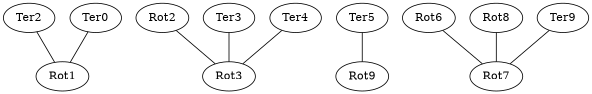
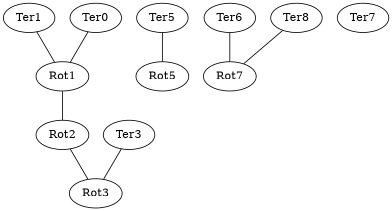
node "Ter2": label "Ter2" -> "Ter1"
node "Ter4": removed
node "Ter7": added
node "Rot6": label "Rot6" -> "Ter6"
node "Rot8": label "Rot8" -> "Ter8"
node "Ter9": removed
node "Rot9": label "Rot9" -> "Rot5"
edge "Rot1" -- "Rot2": added
